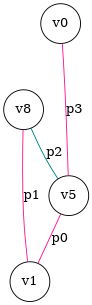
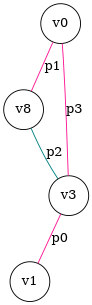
edge "v8" -- "v1": now "v8" -- "v0"
node "v5": label "v5" -> "v3"
